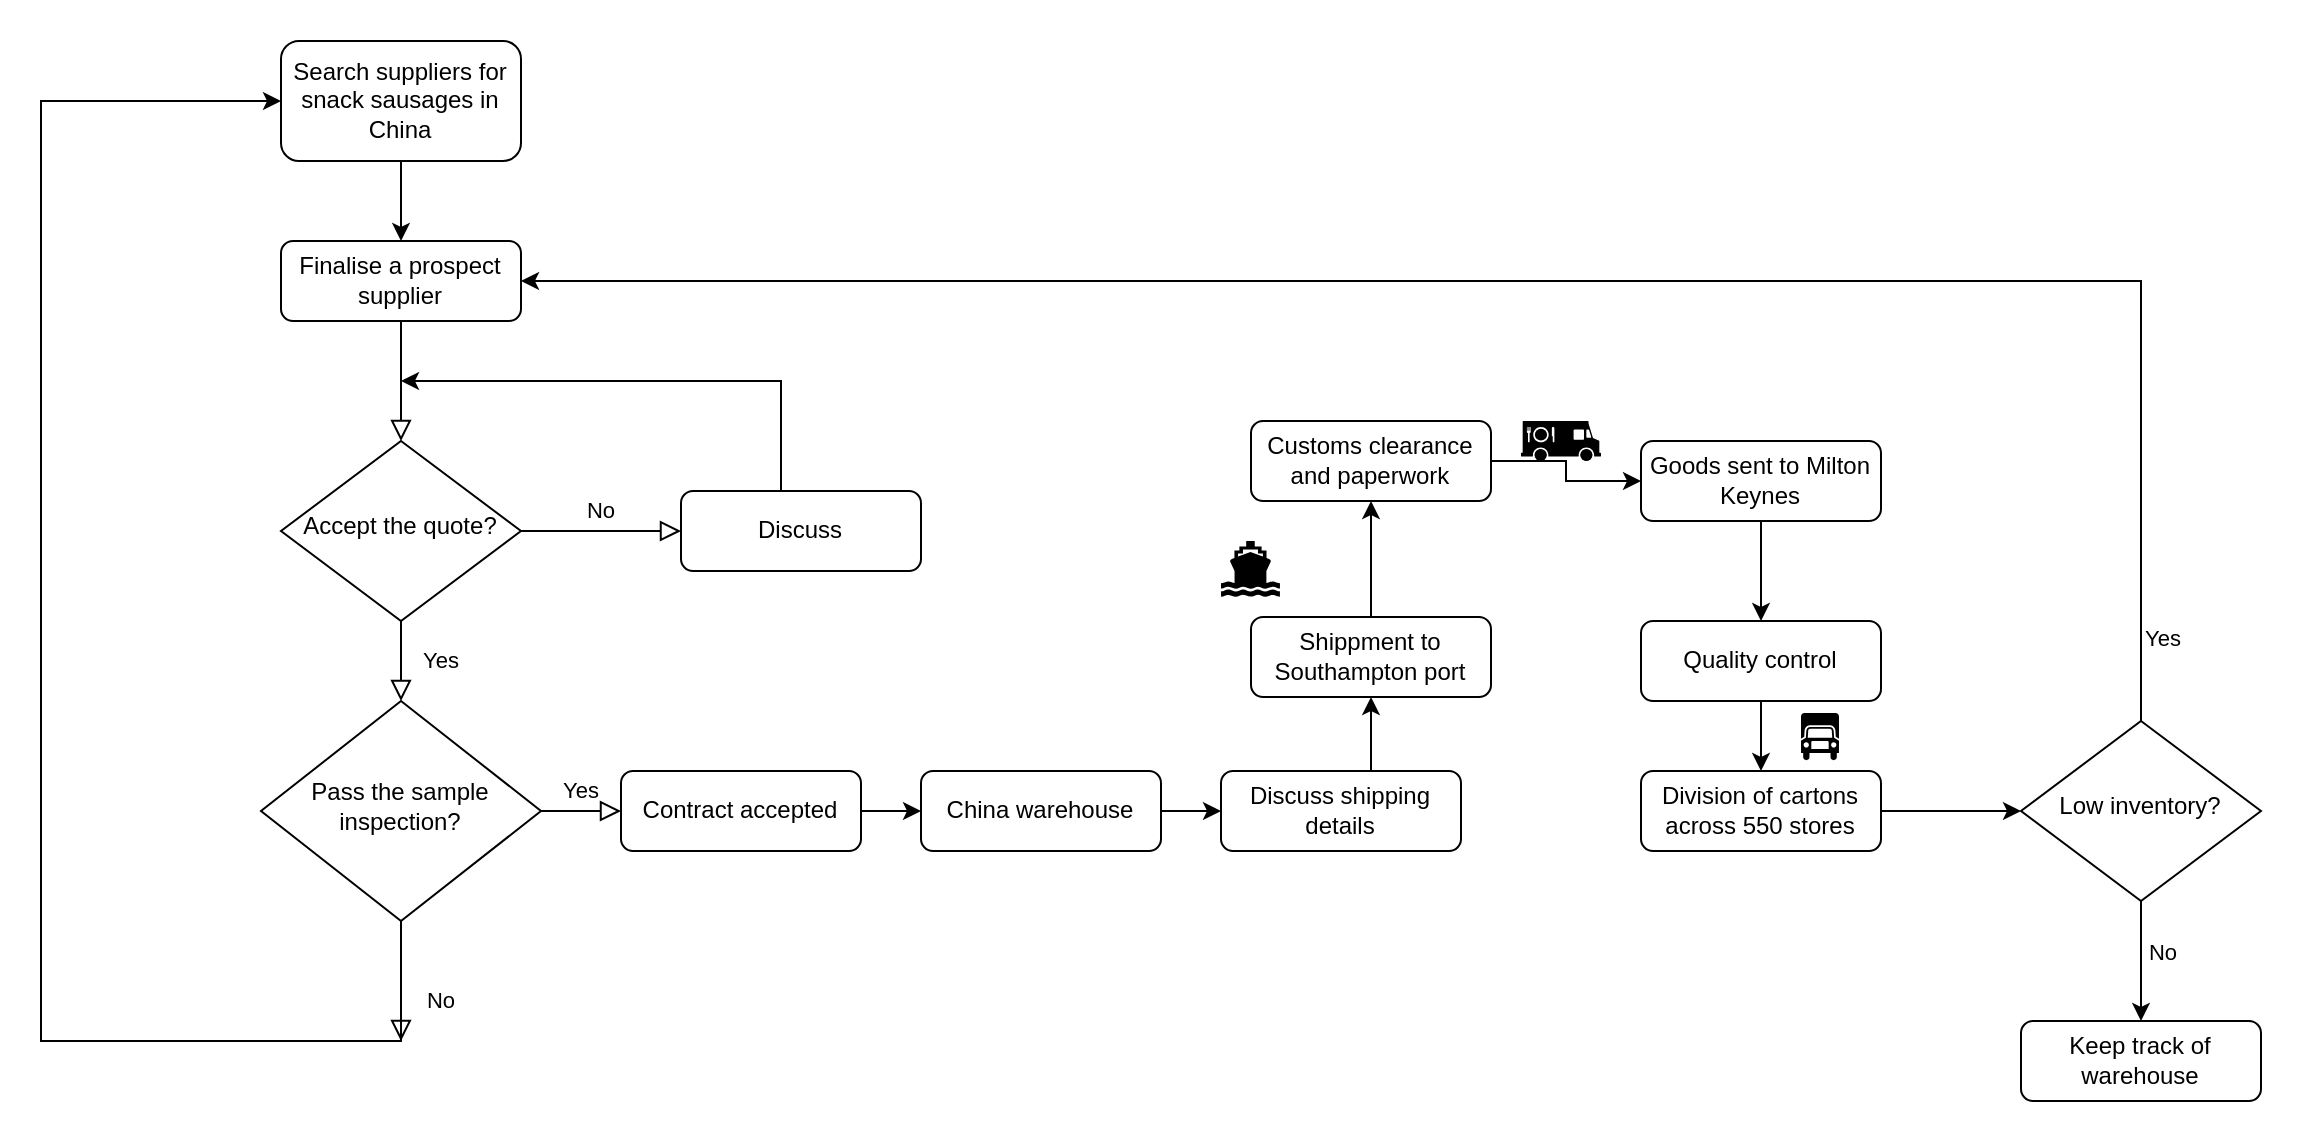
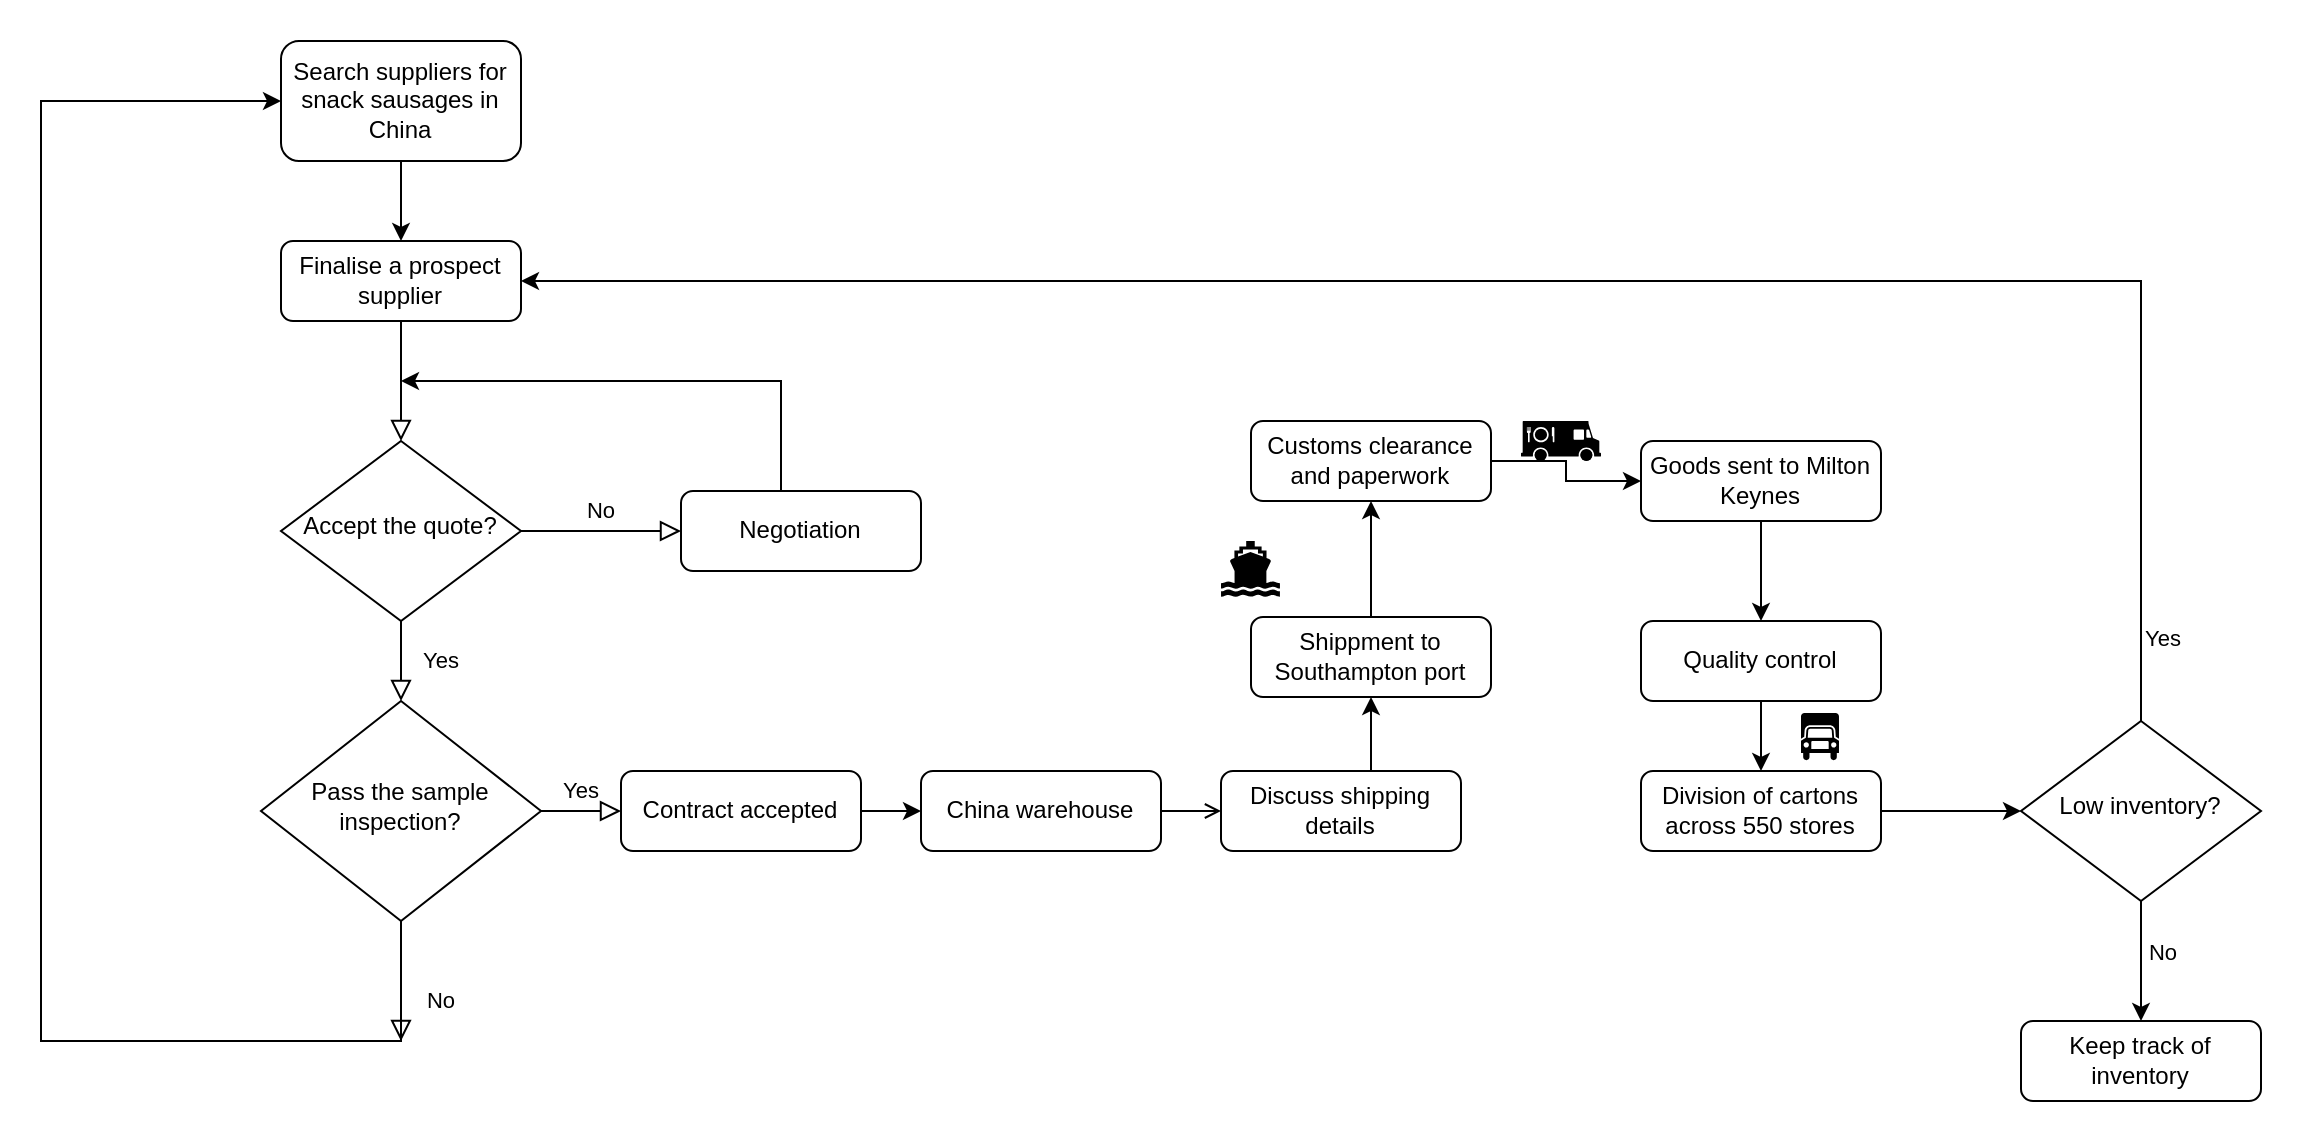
node "Discuss": label "Discuss" -> "Negotiation"
edge "China warehouse" -> "Discuss shipping details": arrowhead classic -> open
node "Keep track of warehouse": label "Keep track of warehouse" -> "Keep track of inventory"
